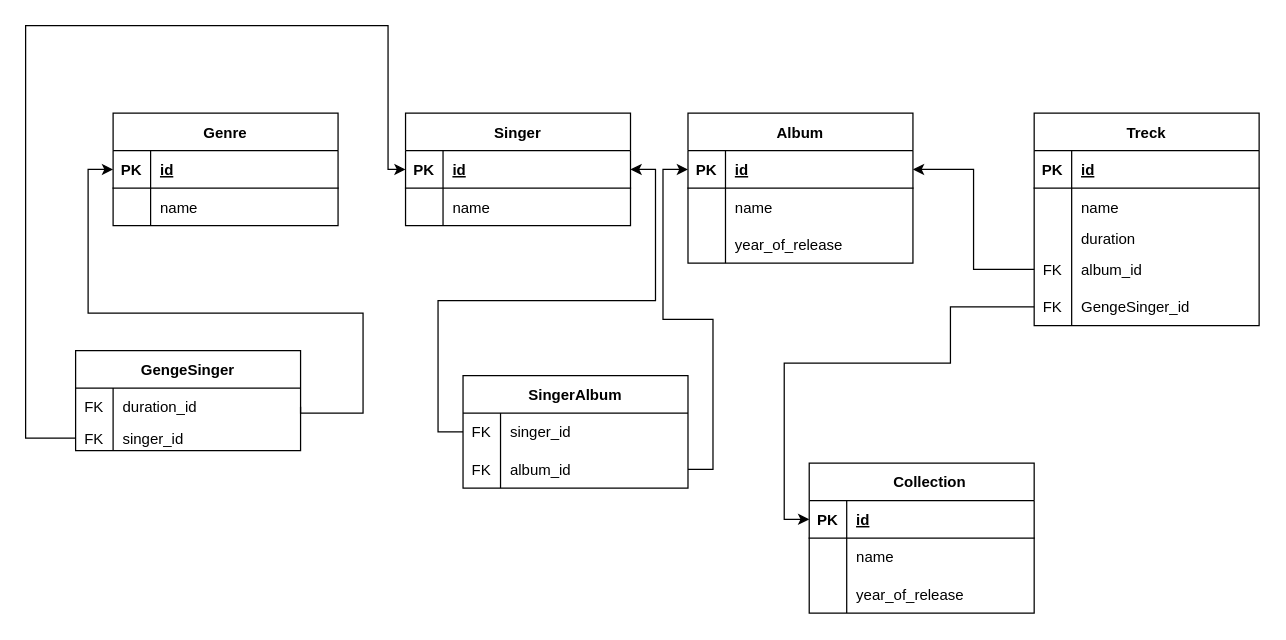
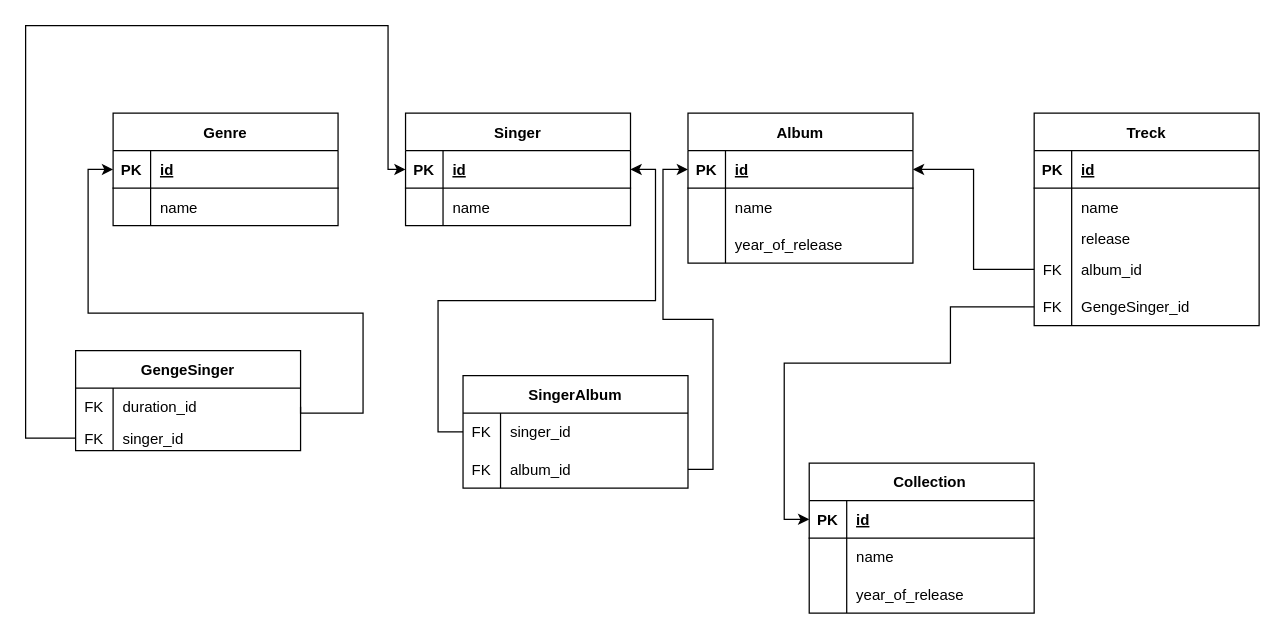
node "duration": label "duration" -> "release"
